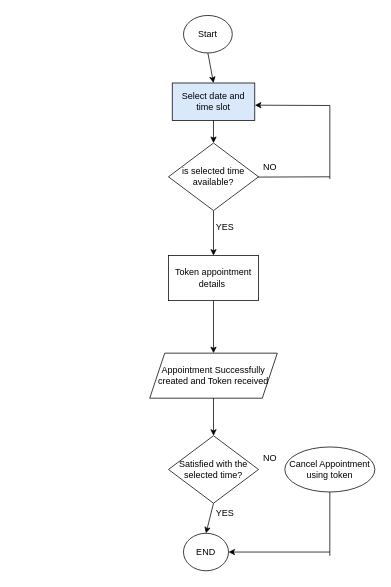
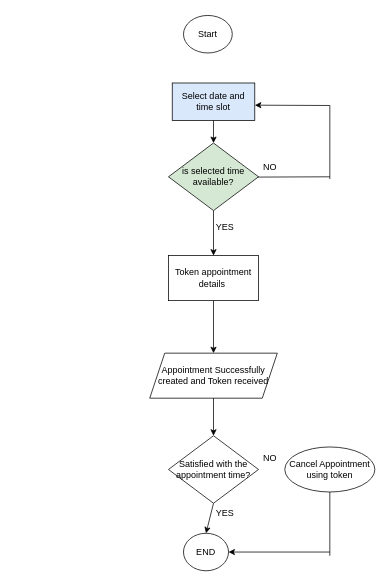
edge "Start" -> "Select date and time slot": removed
node "is selected time available?": fillcolor #ffffff -> #d5e8d4
node "Satisfied with the selected time?": label "Satisfied with the selected time?" -> "Satisfied with the appointment time?"
